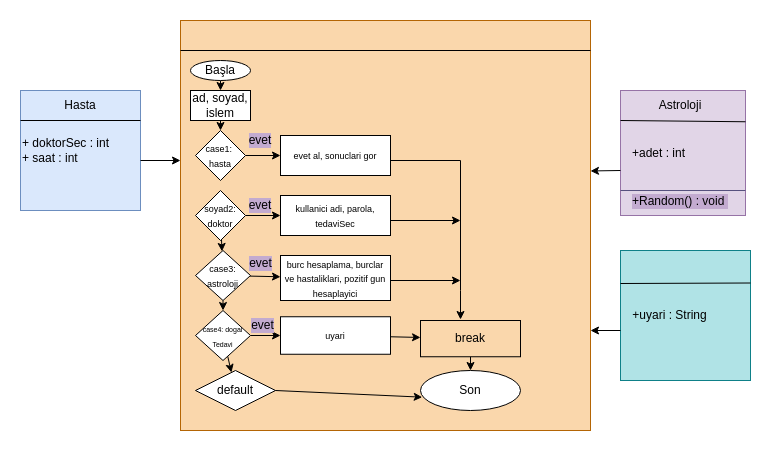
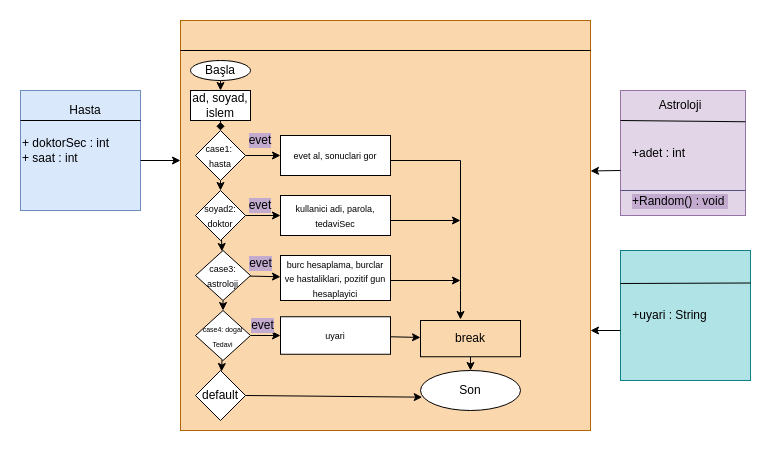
node "Hasta": moved (81, 106) -> (86, 111)
edge "ad, soyad, islem" -> "case1: hasta": arrowhead classic -> diamond
edge "case1: hasta" -> "soyad2: doktor": added
node "default": size 80x40 -> 50x50
